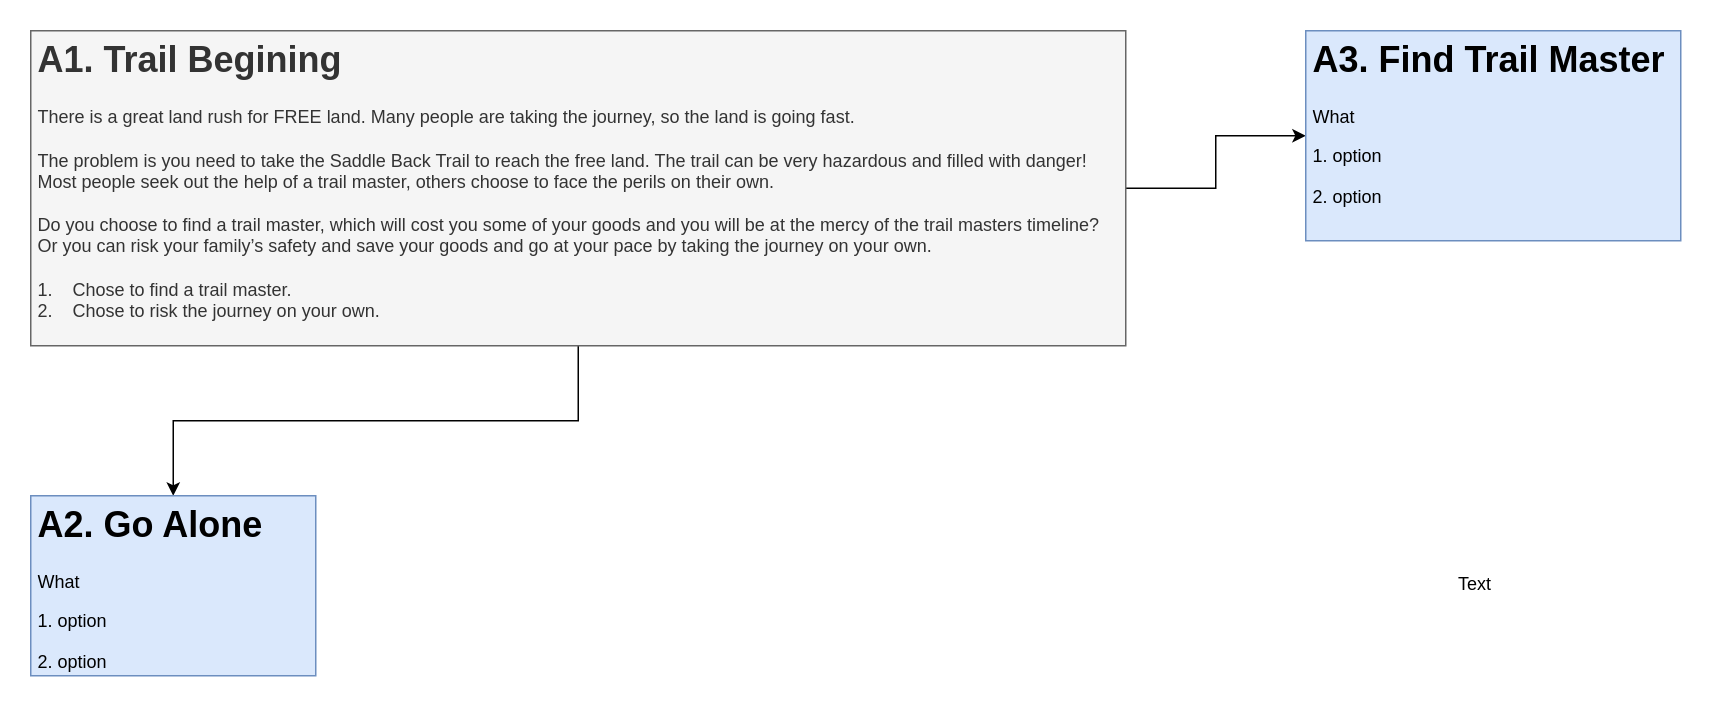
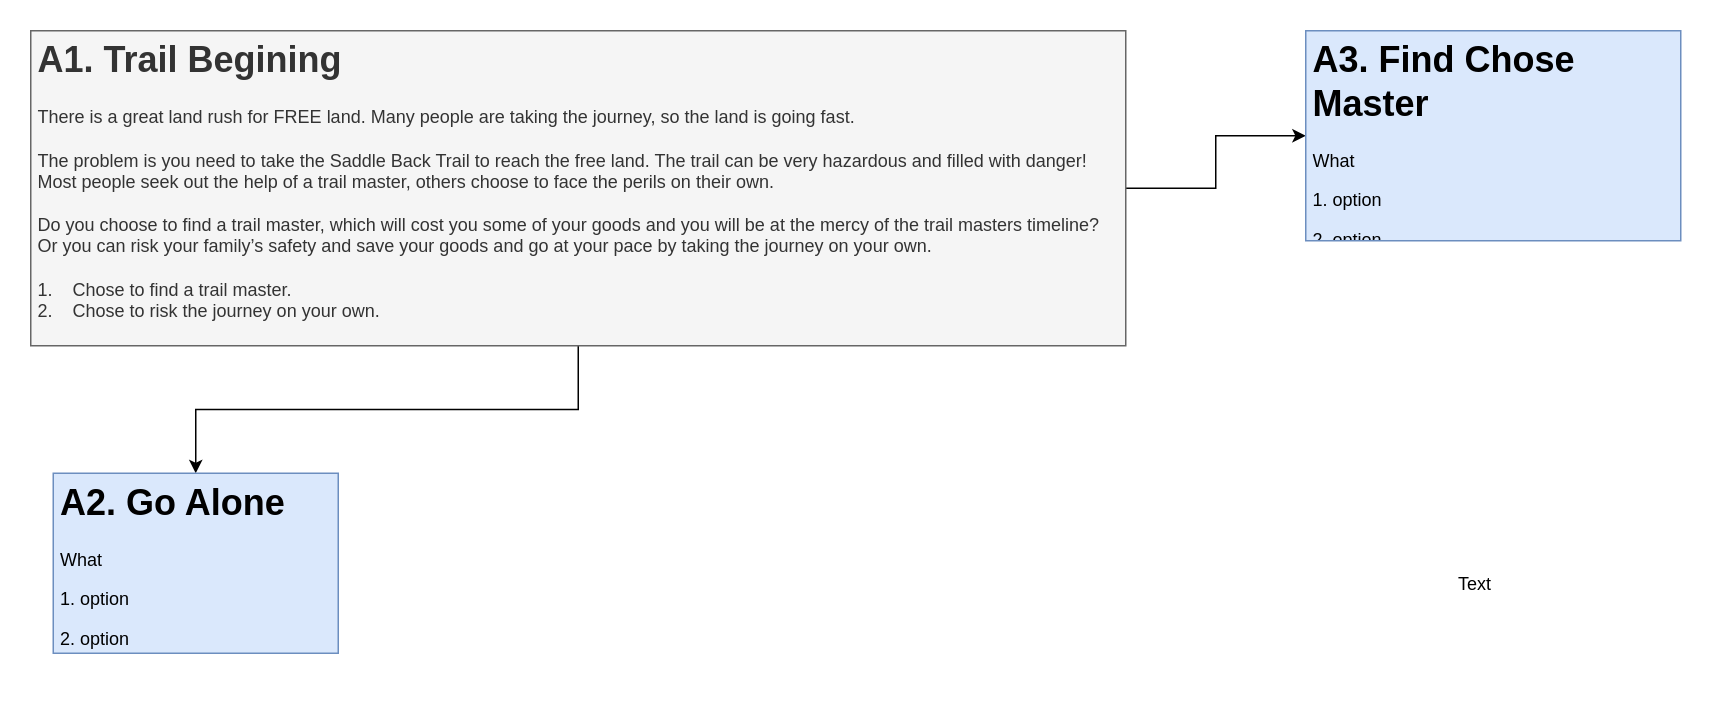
node "A3. Find Trail Master What 1. option 2. option": label "A3. Find Trail Master What 1. option 2. option" -> "A3. Find Chose Master What 1. option 2. option"
node "A2. Go Alone What 1. option 2. option": moved (173, 586) -> (196, 563)
